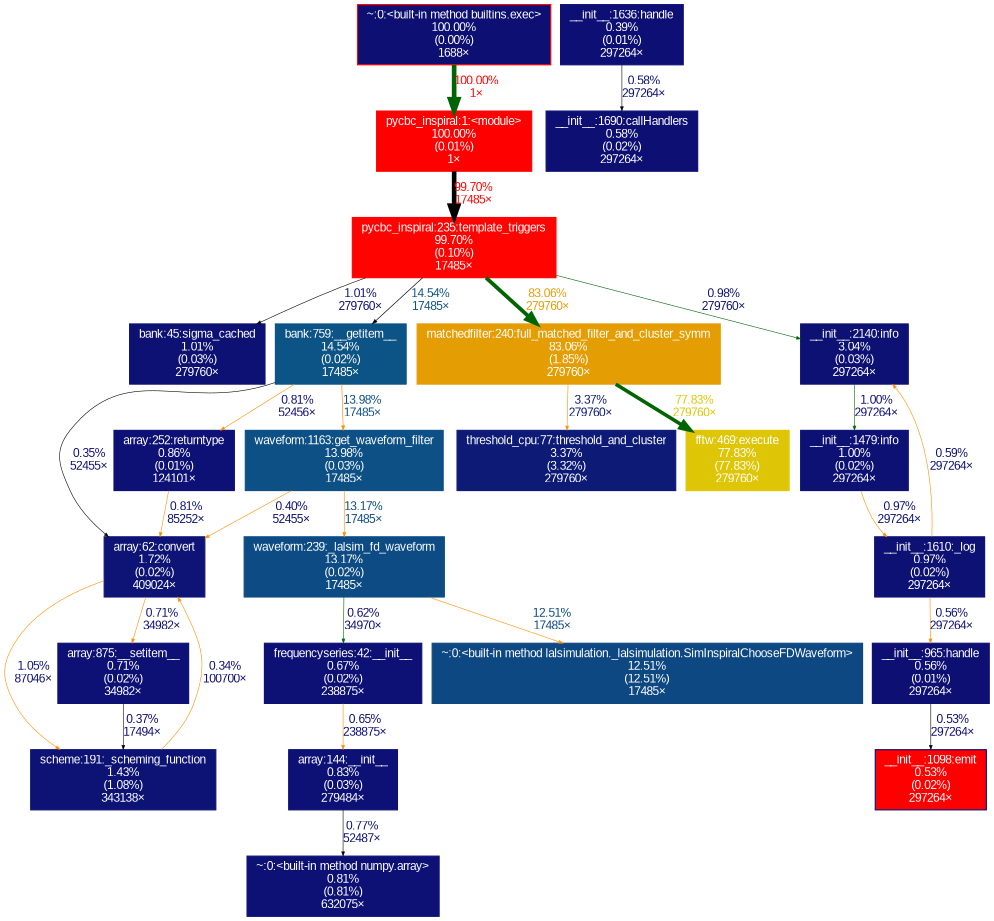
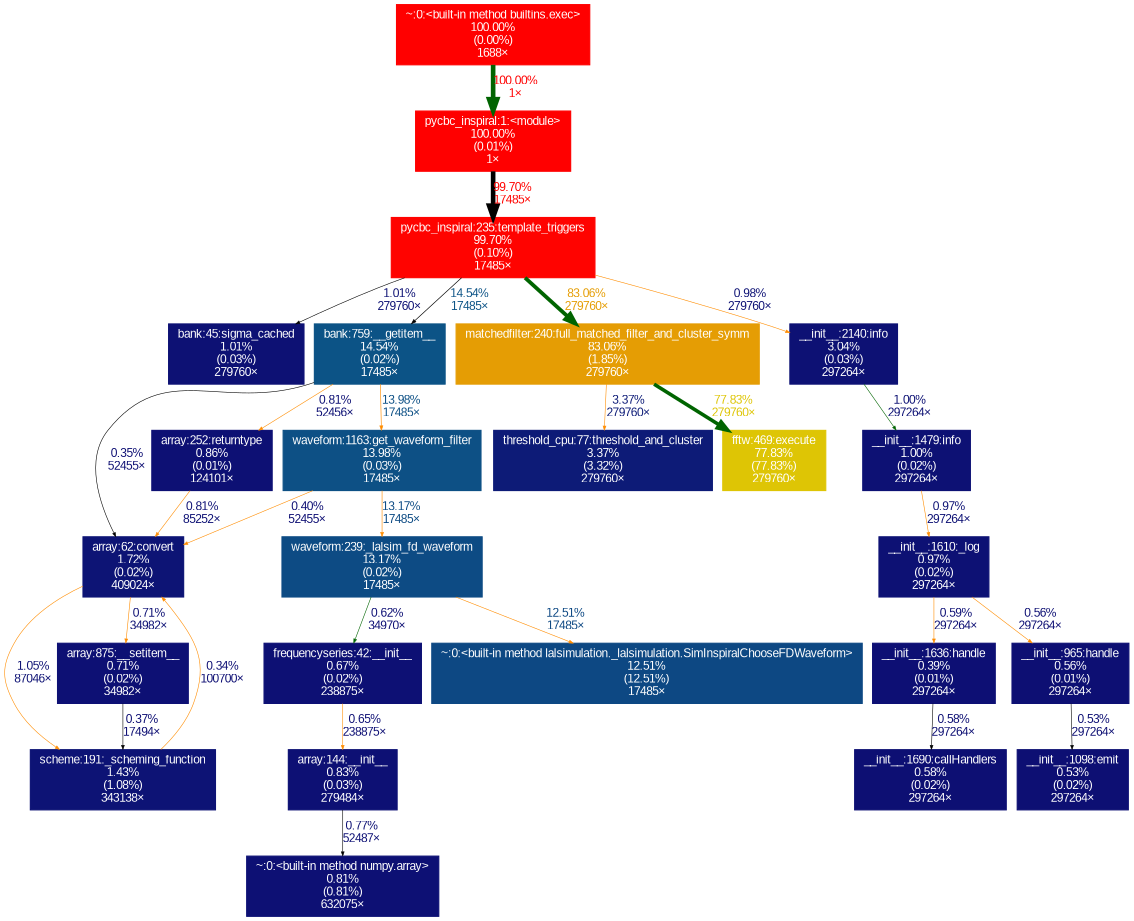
node "~:0:<built-in method builtins.exec> 100.00% (0.00%) 1688×": fillcolor #0d0f73 -> #ff0000
edge "pycbc_inspiral:235:template_triggers 99.70% (0.10%) 17485×" -> "__init__:2140:info 3.04% (0.03%) 297264×": color darkgreen -> darkorange
edge "__init__:1610:_log 0.97% (0.02%) 297264×" -> "__init__:2140:info 3.04% (0.03%) 297264×": now "__init__:1610:_log 0.97% (0.02%) 297264×" -> "__init__:1636:handle 0.39% (0.01%) 297264×"
node "__init__:1098:emit 0.53% (0.02%) 297264×": fillcolor #ff0000 -> #0d0f73
